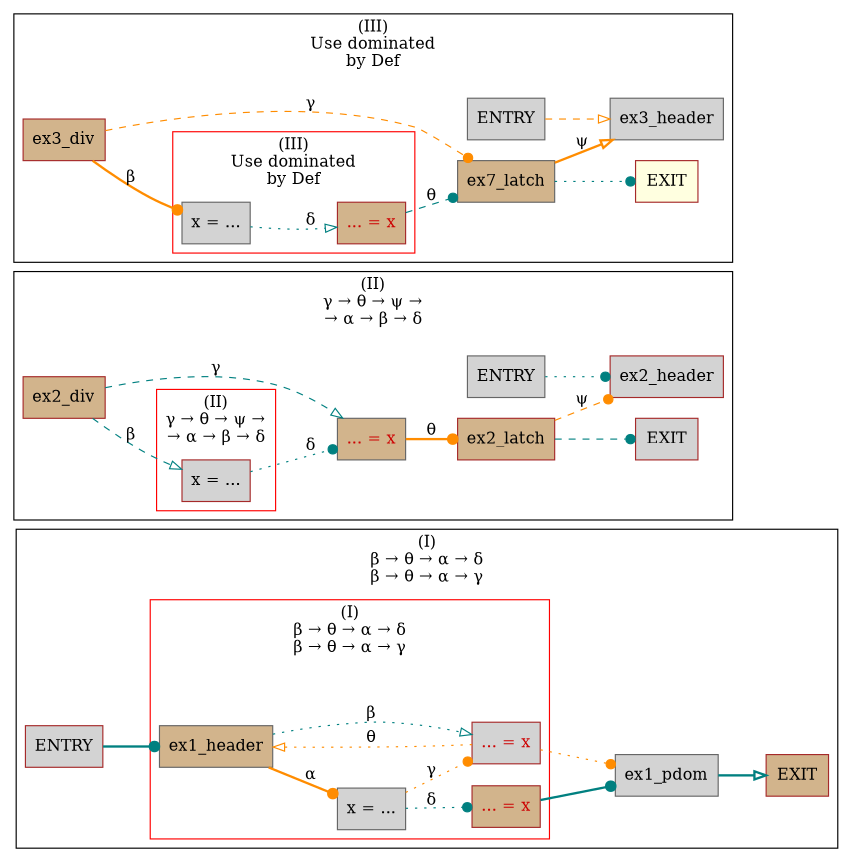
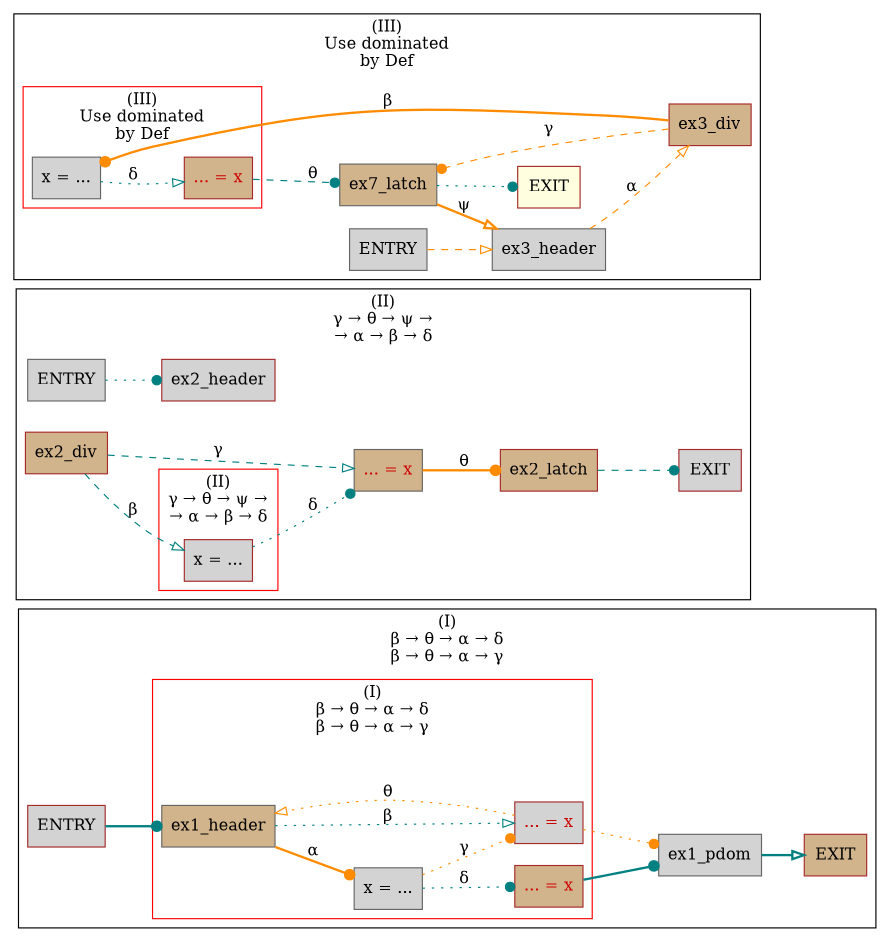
edge "ex3_header" -> "ex3_div": added, label "α"
edge "ex2_latch" -> "ex2_header": removed, label "ψ"
